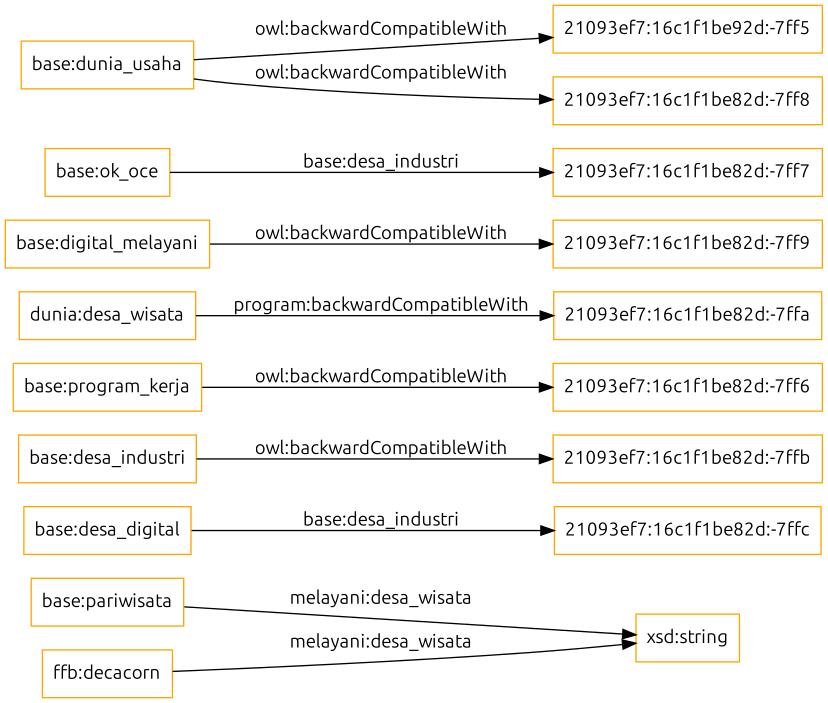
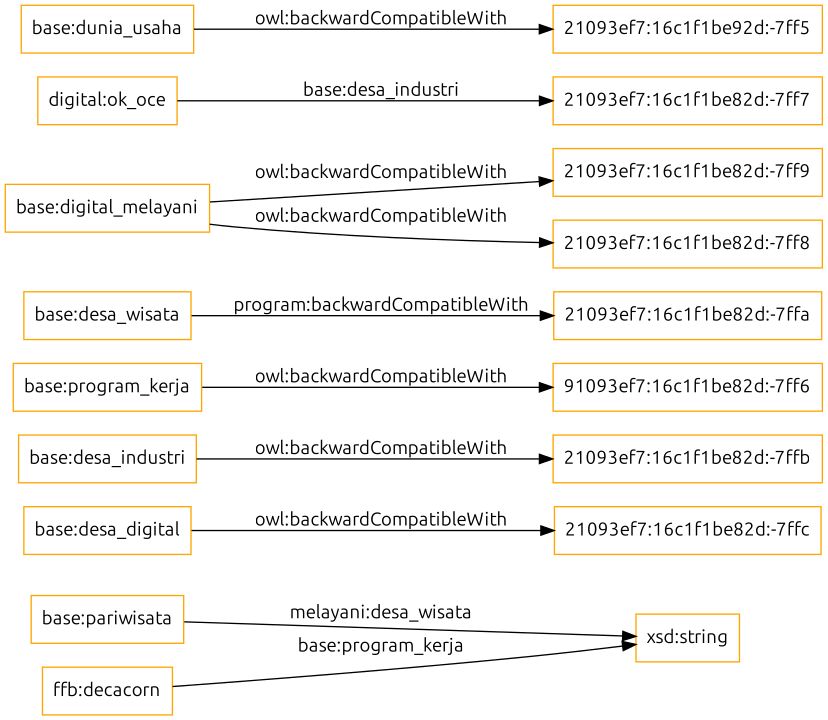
edge "base:dunia_usaha" -> "21093ef7:16c1f1be82d:-7ff8": now "base:digital_melayani" -> "21093ef7:16c1f1be82d:-7ff8"
node "base:ok_oce": label "base:ok_oce" -> "digital:ok_oce"
node "dunia:desa_wisata": label "dunia:desa_wisata" -> "base:desa_wisata"
node "21093ef7:16c1f1be82d:-7ff6": label "21093ef7:16c1f1be82d:-7ff6" -> "91093ef7:16c1f1be82d:-7ff6"
edge "base:desa_digital" -> "21093ef7:16c1f1be82d:-7ffc": label "base:desa_industri" -> "owl:backwardCompatibleWith"
edge "ffb:decacorn" -> "xsd:string": label "melayani:desa_wisata" -> "base:program_kerja"
